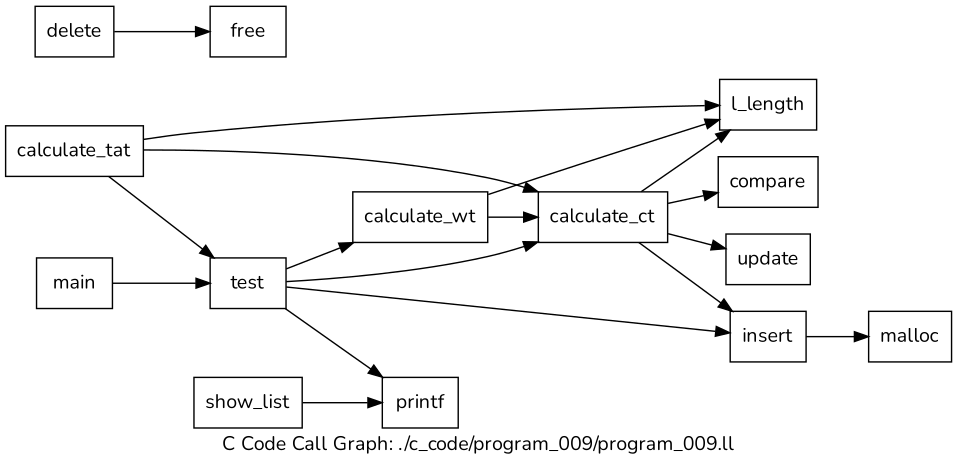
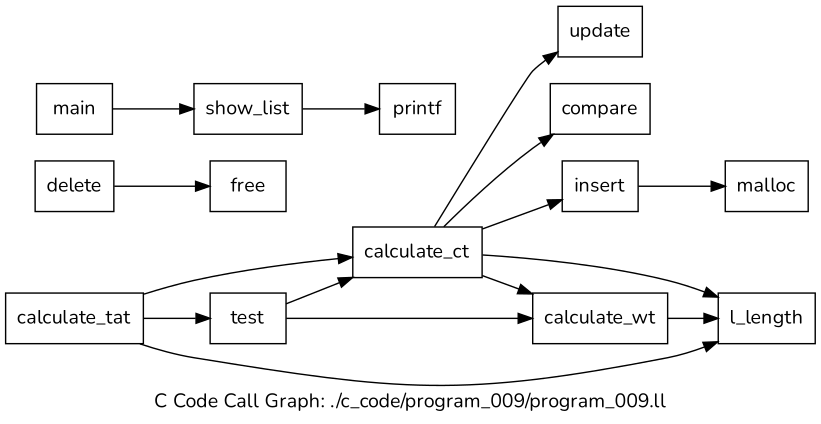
edge "calculate_wt" -> "calculate_ct": reversed
edge "main" -> "test": now "main" -> "show_list"
edge "test" -> "insert": removed
edge "test" -> "printf": removed
